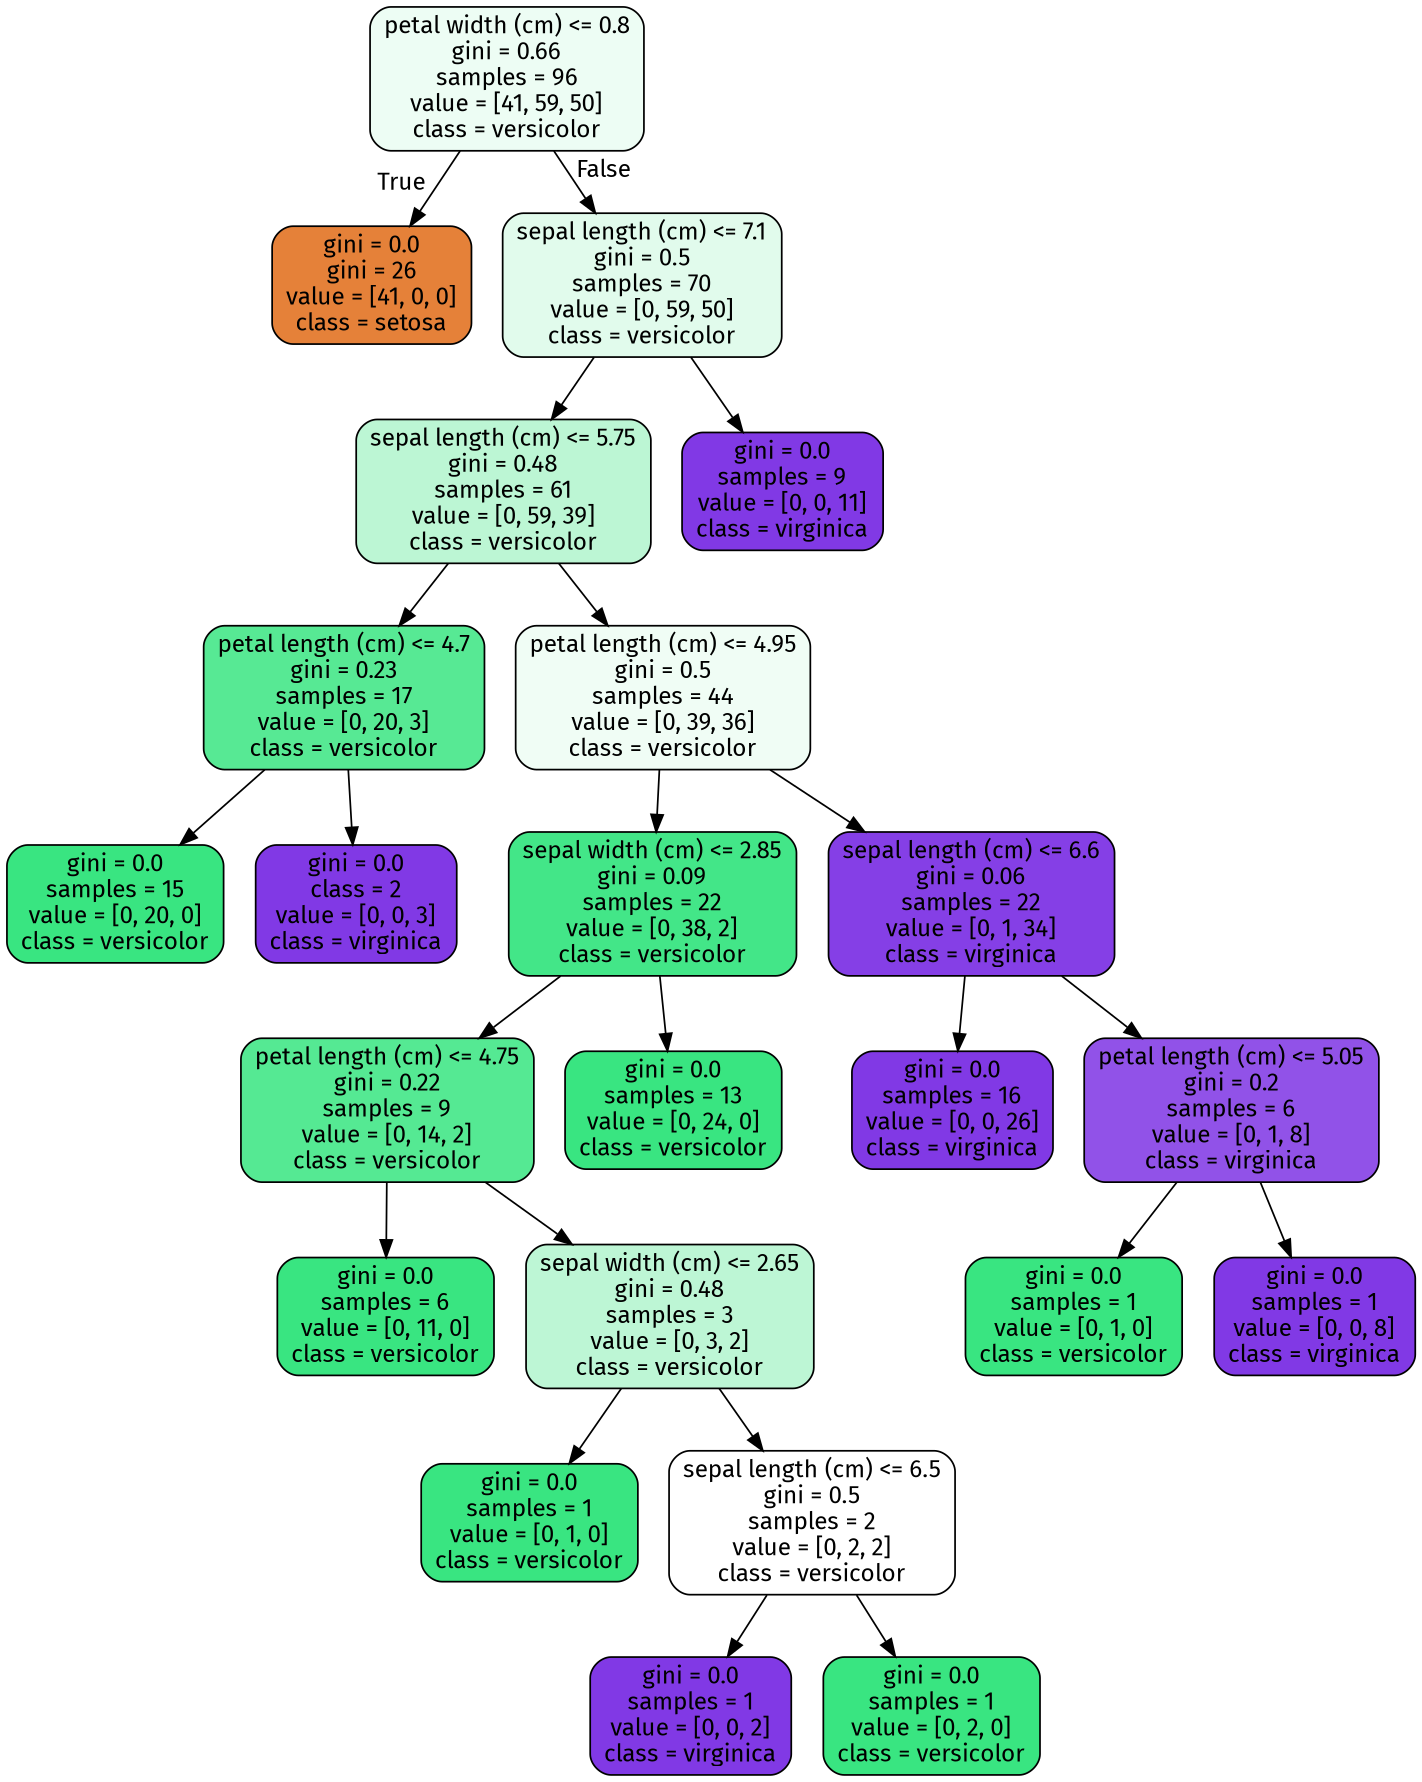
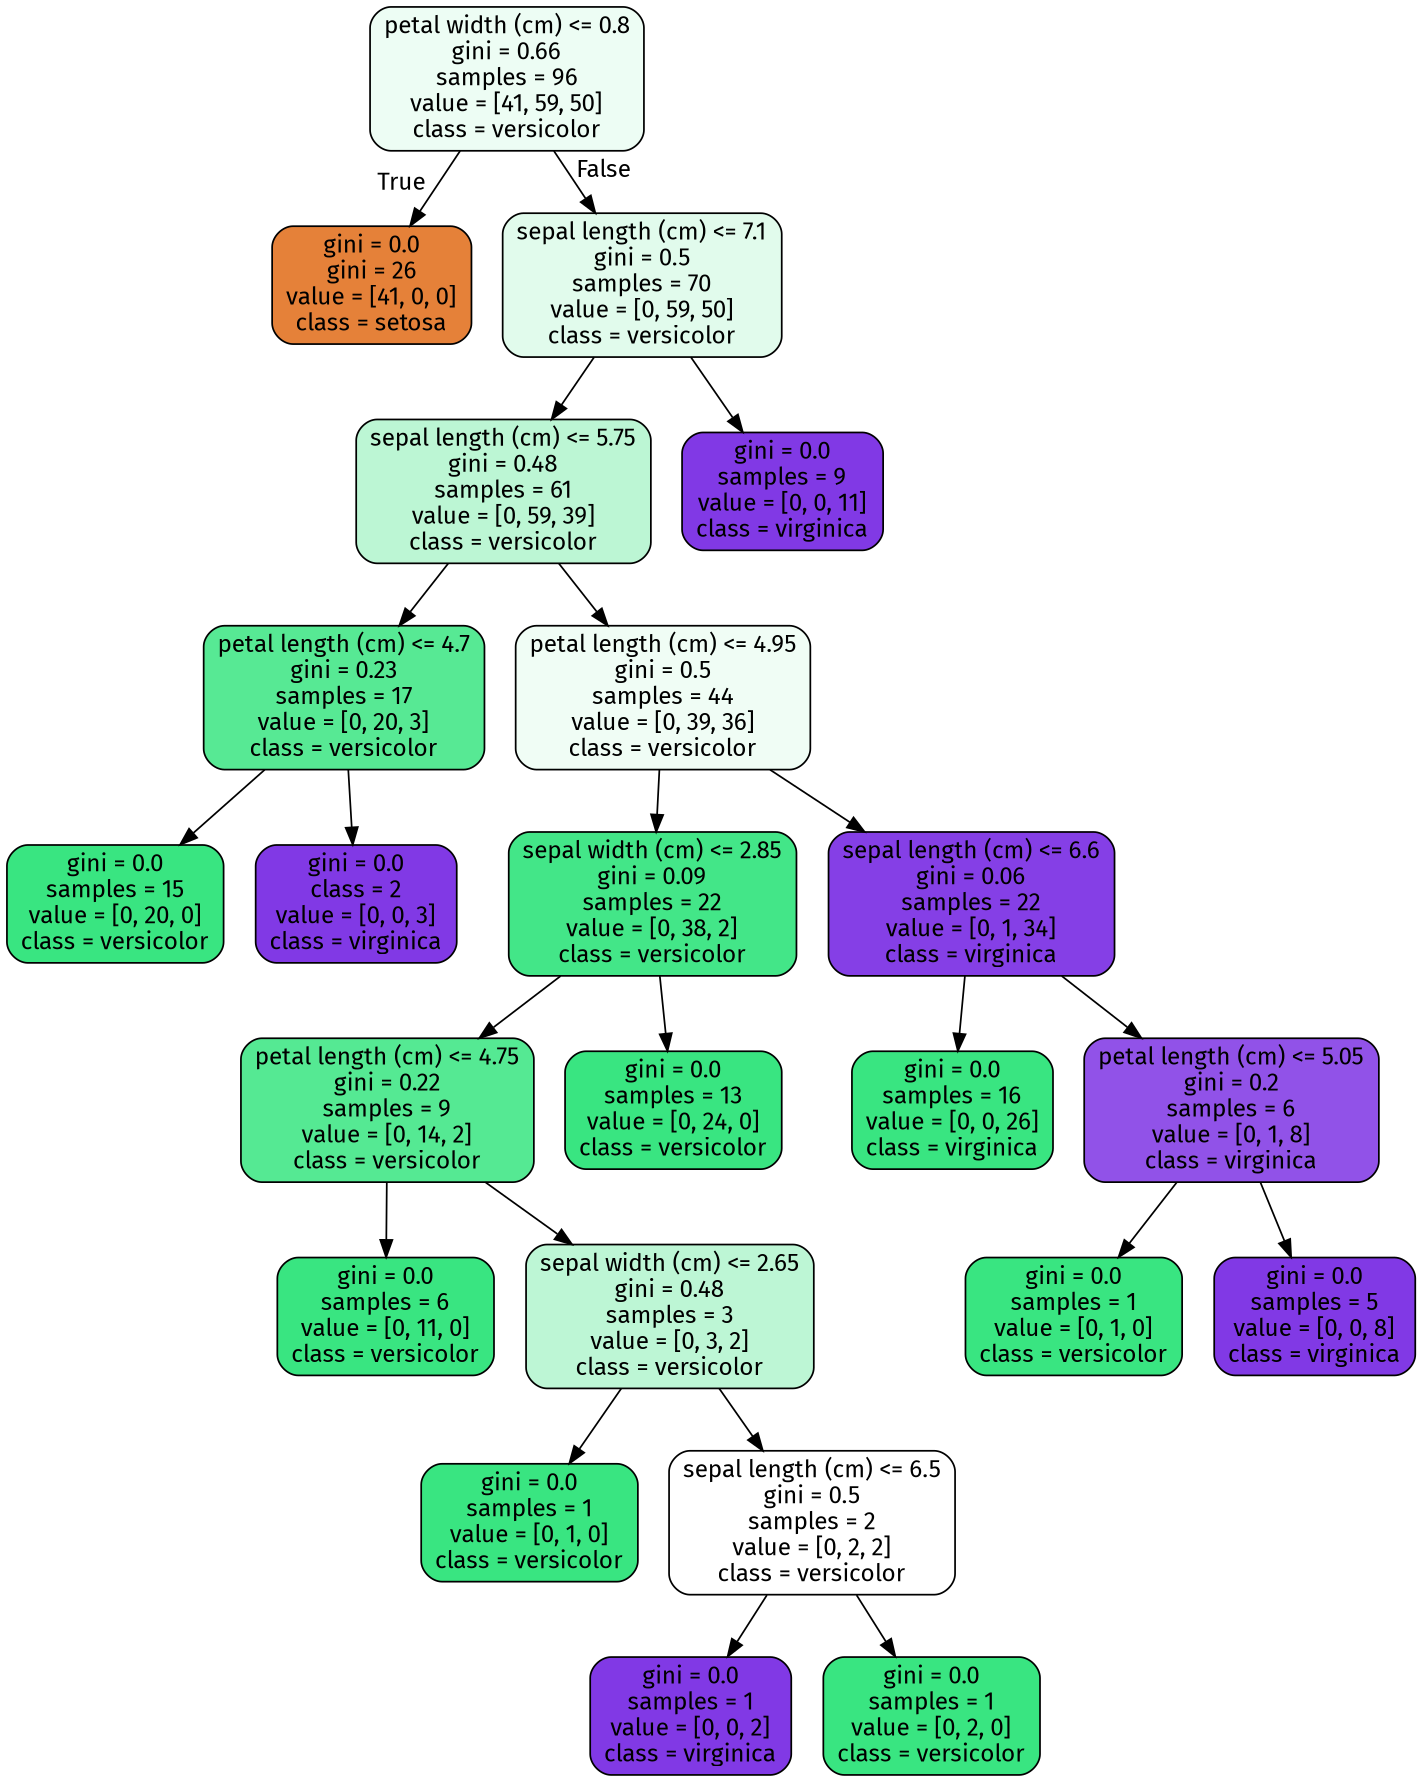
node "gini = 0.0 samples = 16 value = [0, 0, 26] class = virginica": fillcolor #8139e5 -> #39e581
node "gini = 0.0 samples = 1 value = [0, 0, 8] class = virginica": label "gini = 0.0 samples = 1 value = [0, 0, 8] class = virginica" -> "gini = 0.0 samples = 5 value = [0, 0, 8] class = virginica"
